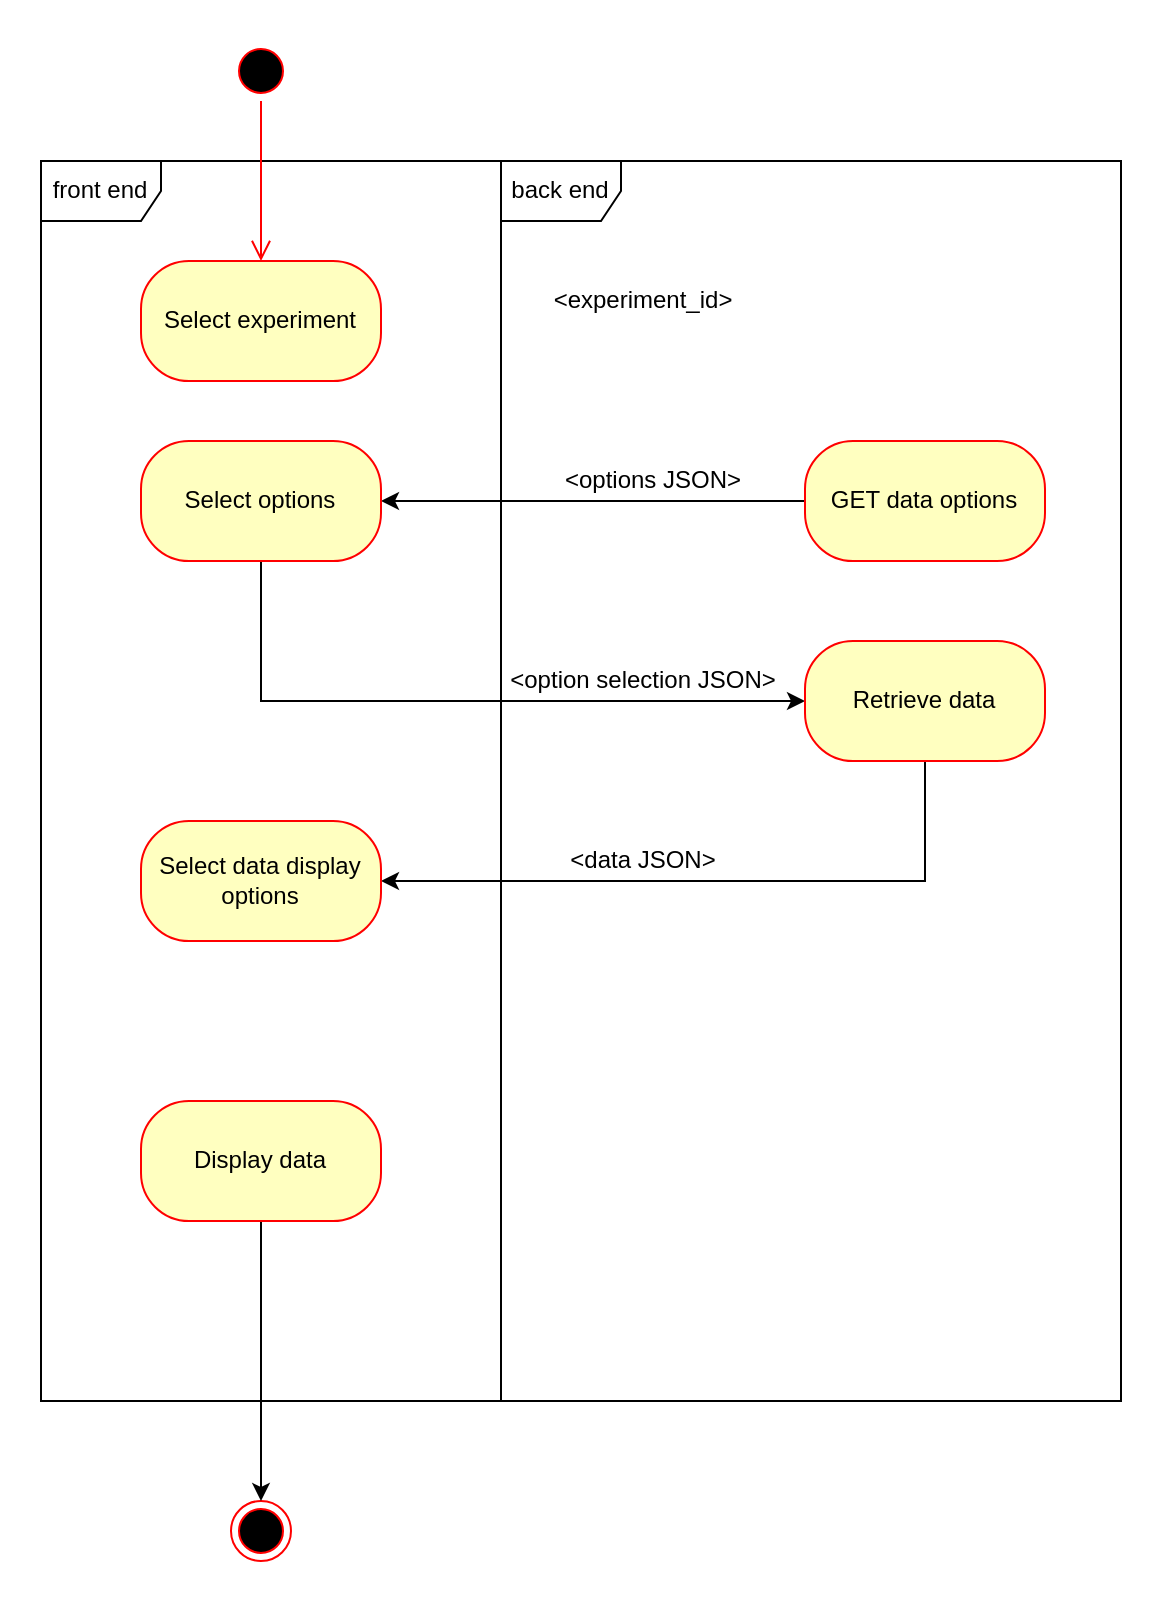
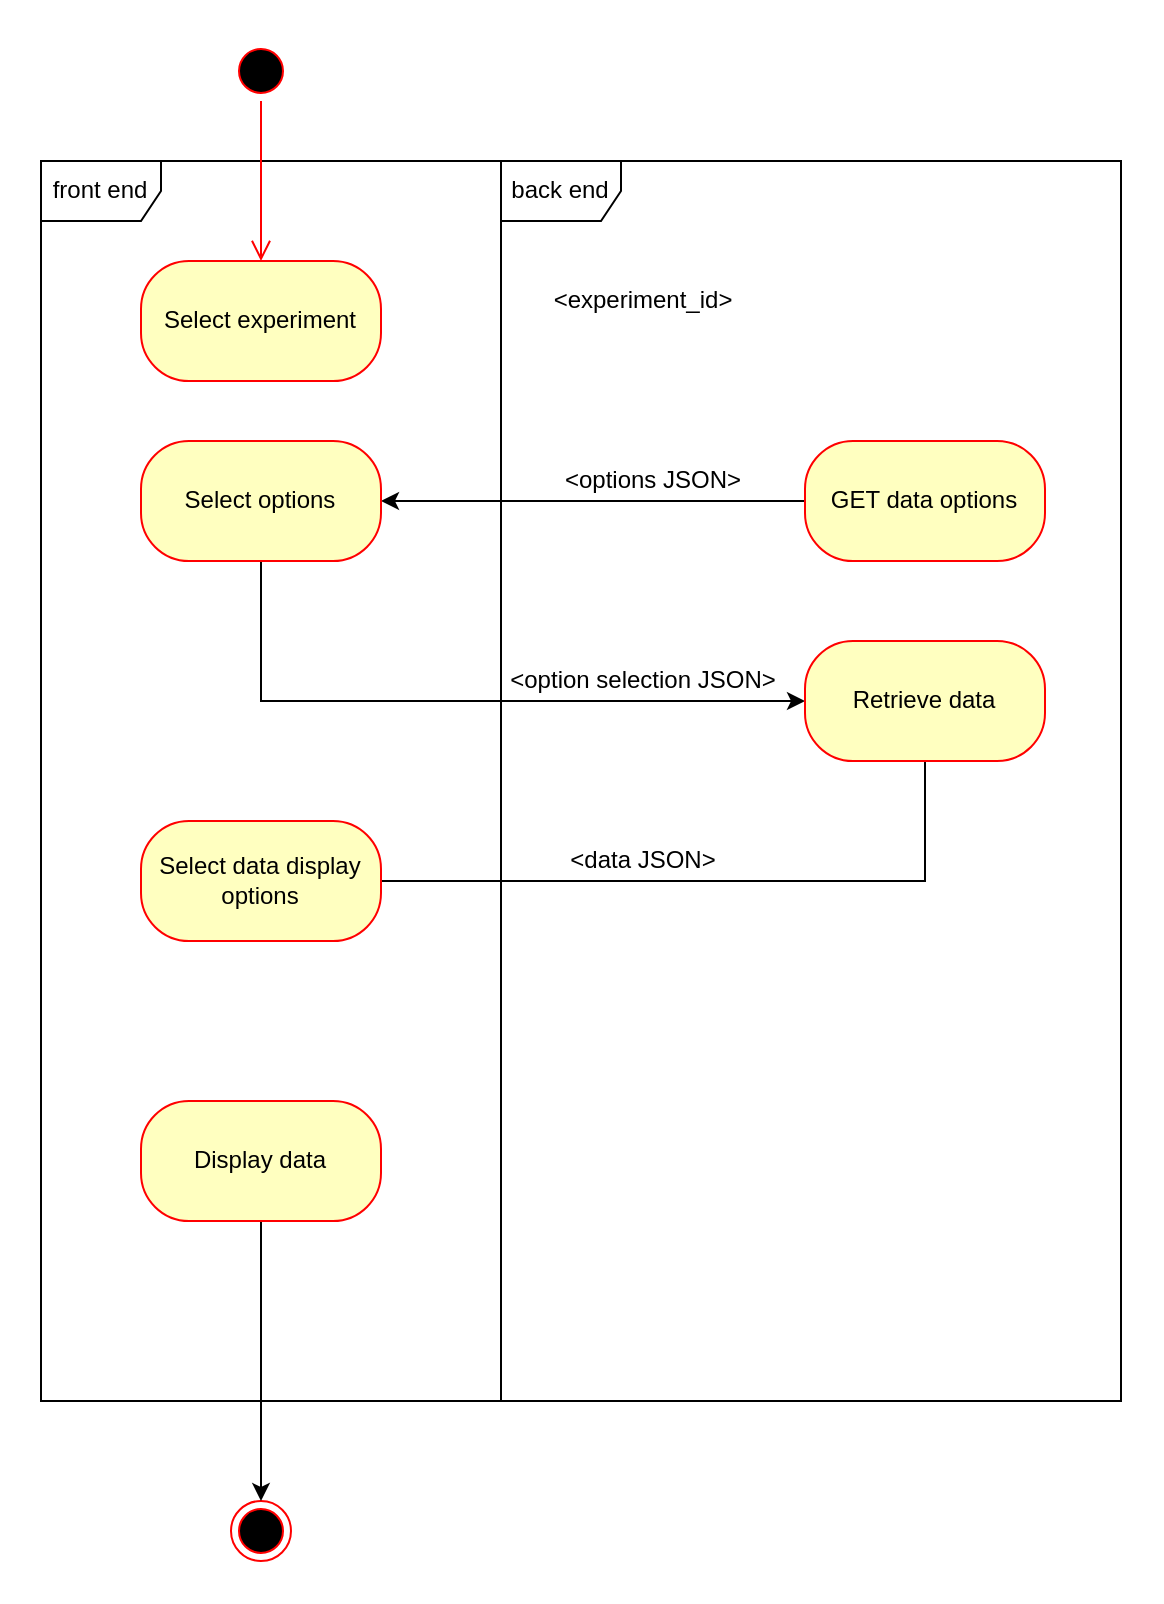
edge "Retrieve data" -> "Select data display options": arrowhead classic -> none
